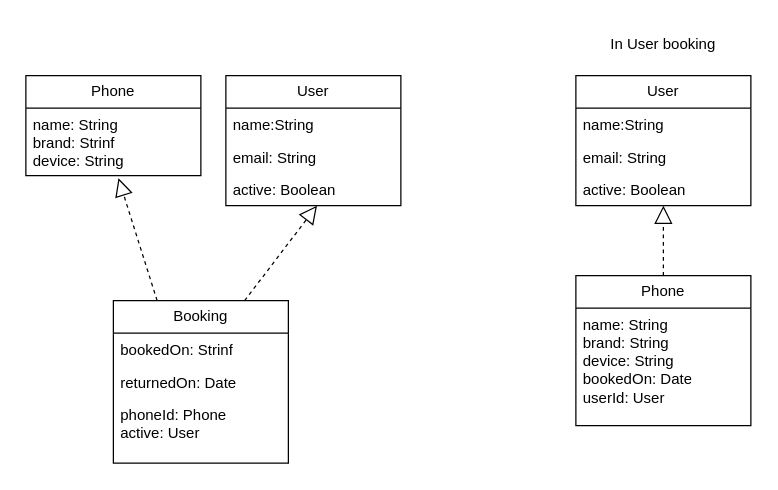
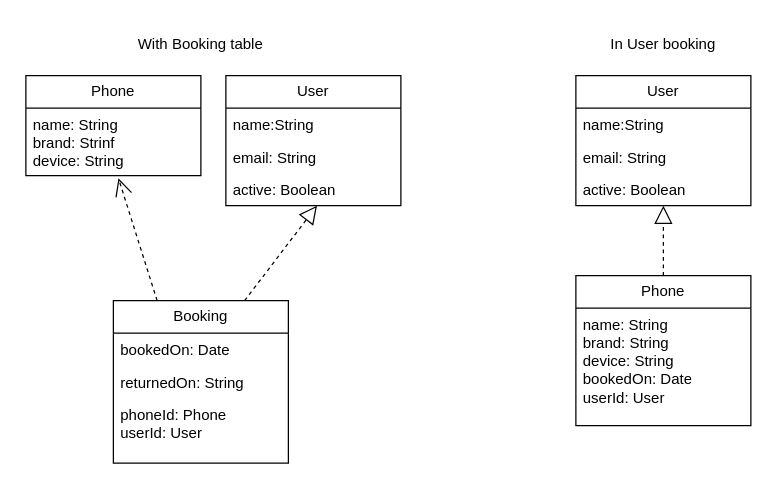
node "With Booking table": added
edge "Booking" -> "name: String brand: Strinf device: String": arrowhead block -> open
node "bookedOn: Strinf": label "bookedOn: Strinf" -> "bookedOn: Date"
node "returnedOn: Date": label "returnedOn: Date" -> "returnedOn: String"
node "phoneId: Phone active: User": label "phoneId: Phone active: User" -> "phoneId: Phone userId: User"
